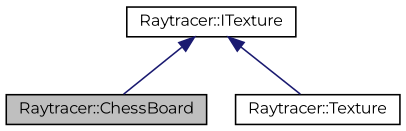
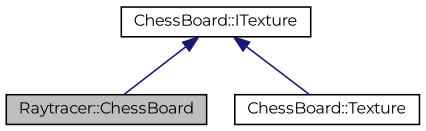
node "Raytracer::ITexture": label "Raytracer::ITexture" -> "ChessBoard::ITexture"
node "Raytracer::Texture": label "Raytracer::Texture" -> "ChessBoard::Texture"
